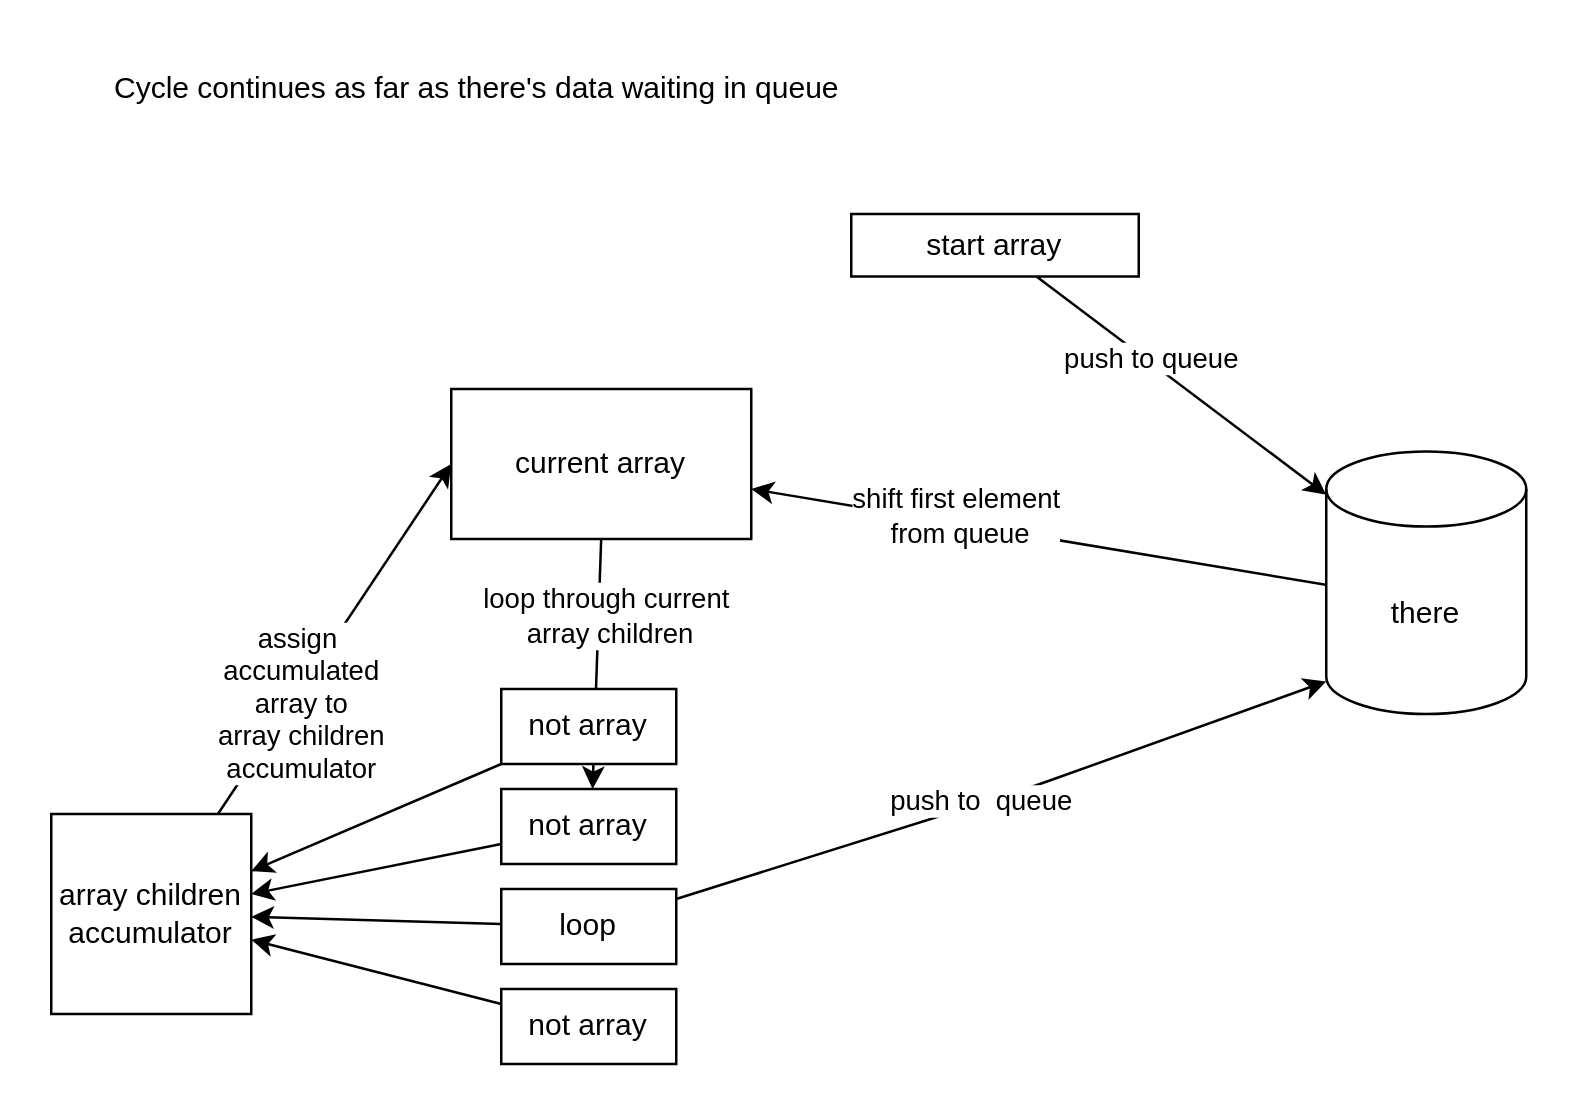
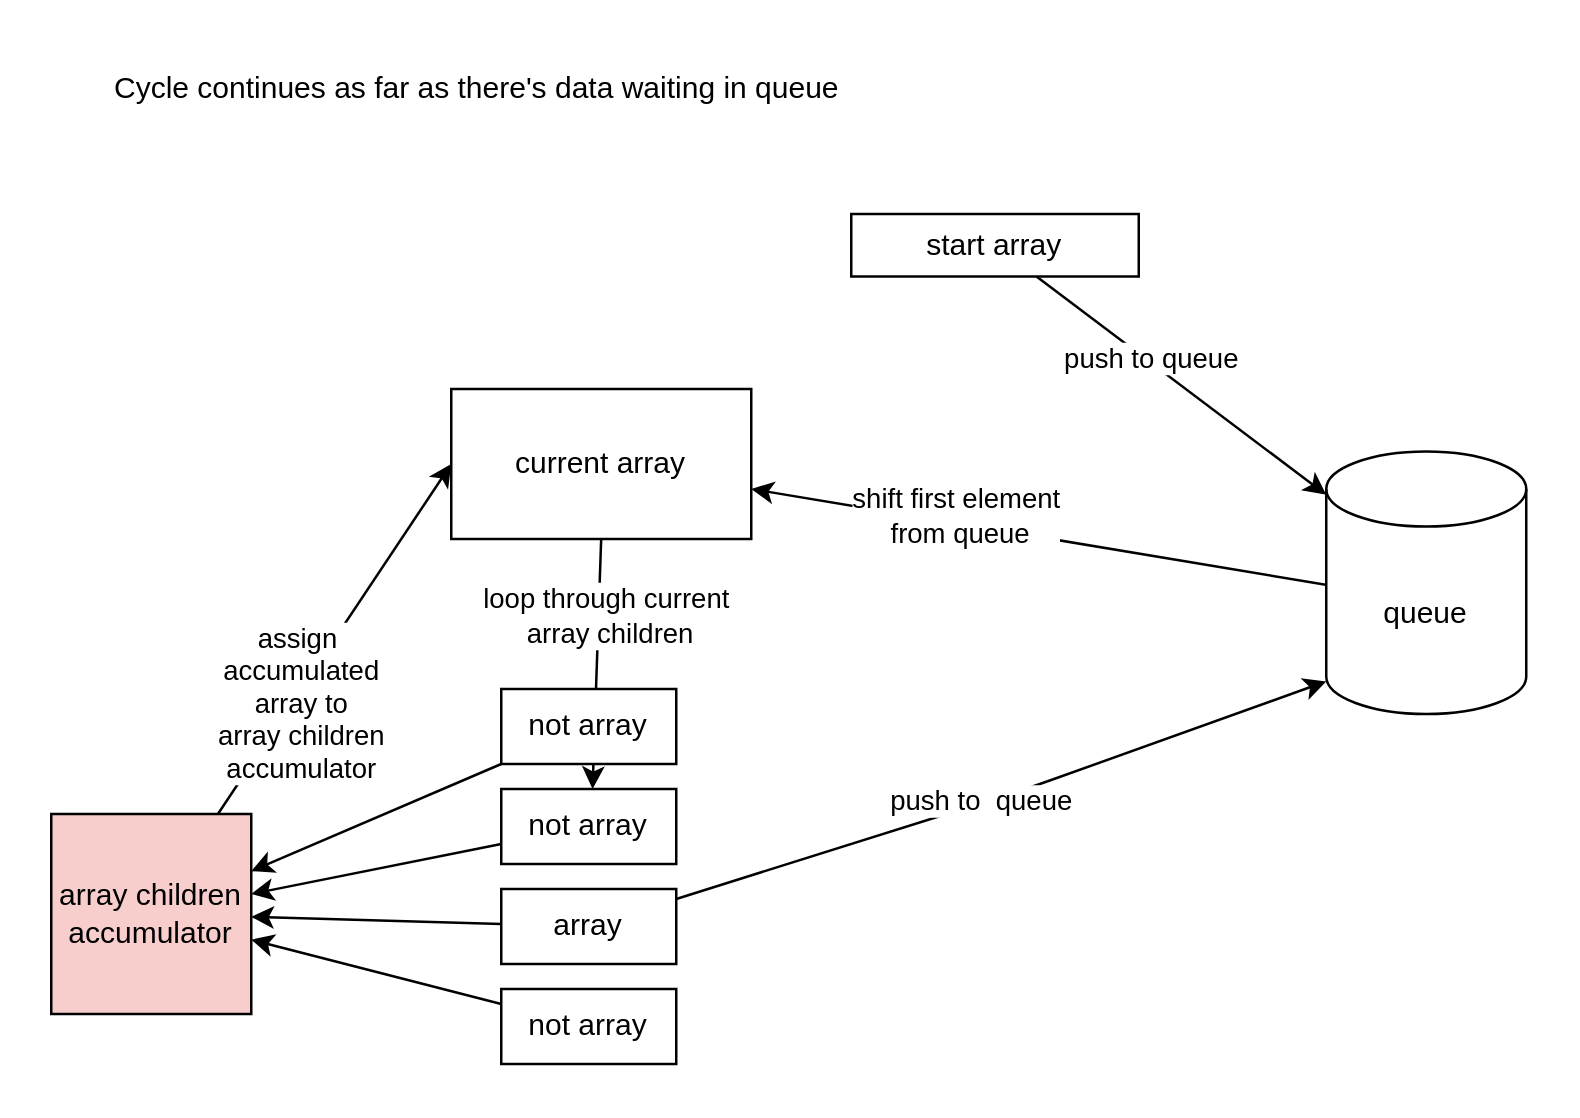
node "there": label "there" -> "queue"
node "array children accumulator": fillcolor #ffffff -> #f8cecc
node "loop": label "loop" -> "array"
